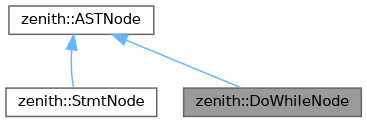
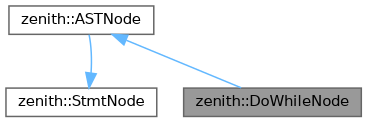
edge "zenith::StmtNode" -> "zenith::ASTNode": reversed
